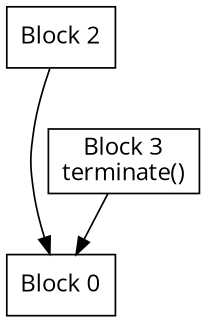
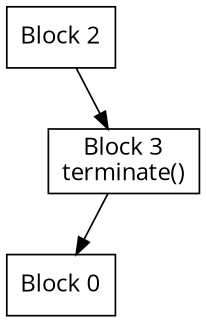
edge "Block 2" -> "Block 0": now "Block 2" -> "Block 3 terminate()"
